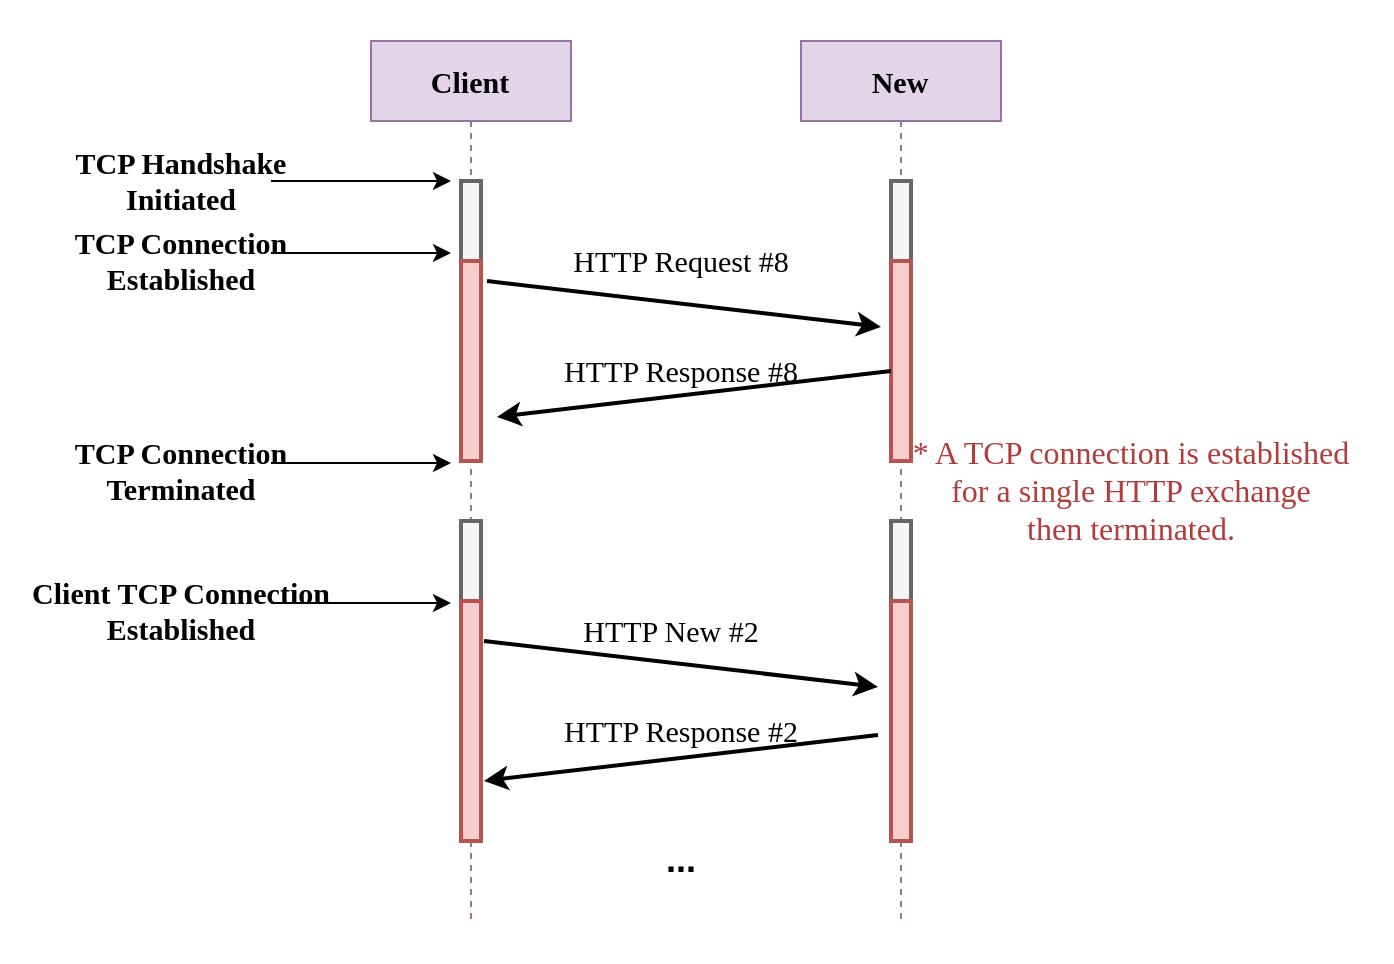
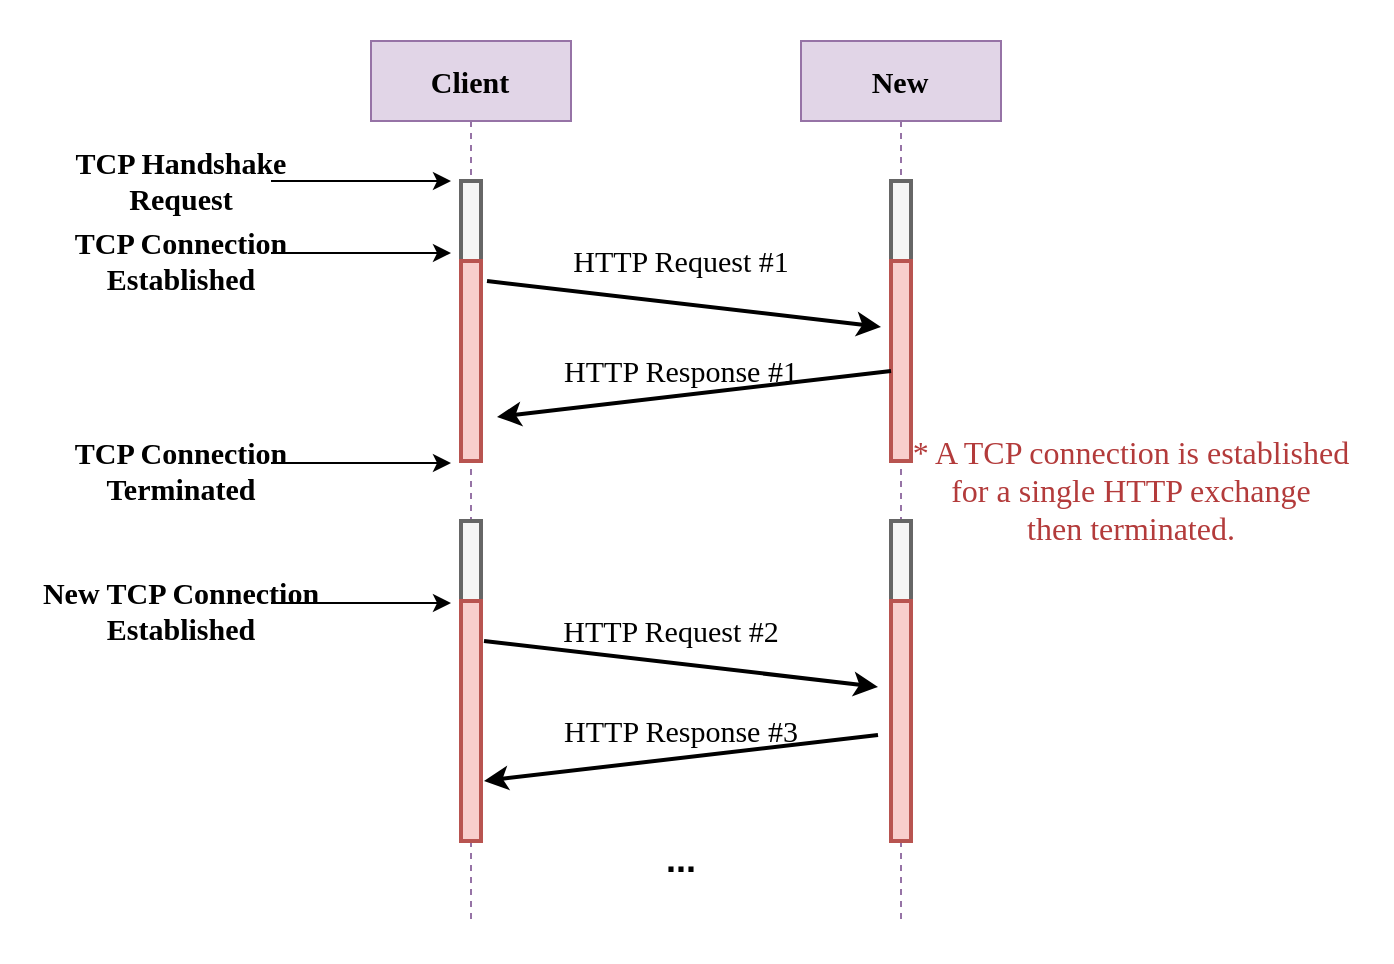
node "TCP HandshakeInitiated": label "TCP HandshakeInitiated" -> "TCP HandshakeRequest"
node "HTTP Request #8": label "HTTP Request #8" -> "HTTP Request #1"
node "HTTP Response #8": label "HTTP Response #8" -> "HTTP Response #1"
node "Client TCP ConnectionEstablished": label "Client TCP ConnectionEstablished" -> "New TCP ConnectionEstablished"
node "HTTP New #2": label "HTTP New #2" -> "HTTP Request #2"
node "HTTP Response #2": label "HTTP Response #2" -> "HTTP Response #3"
